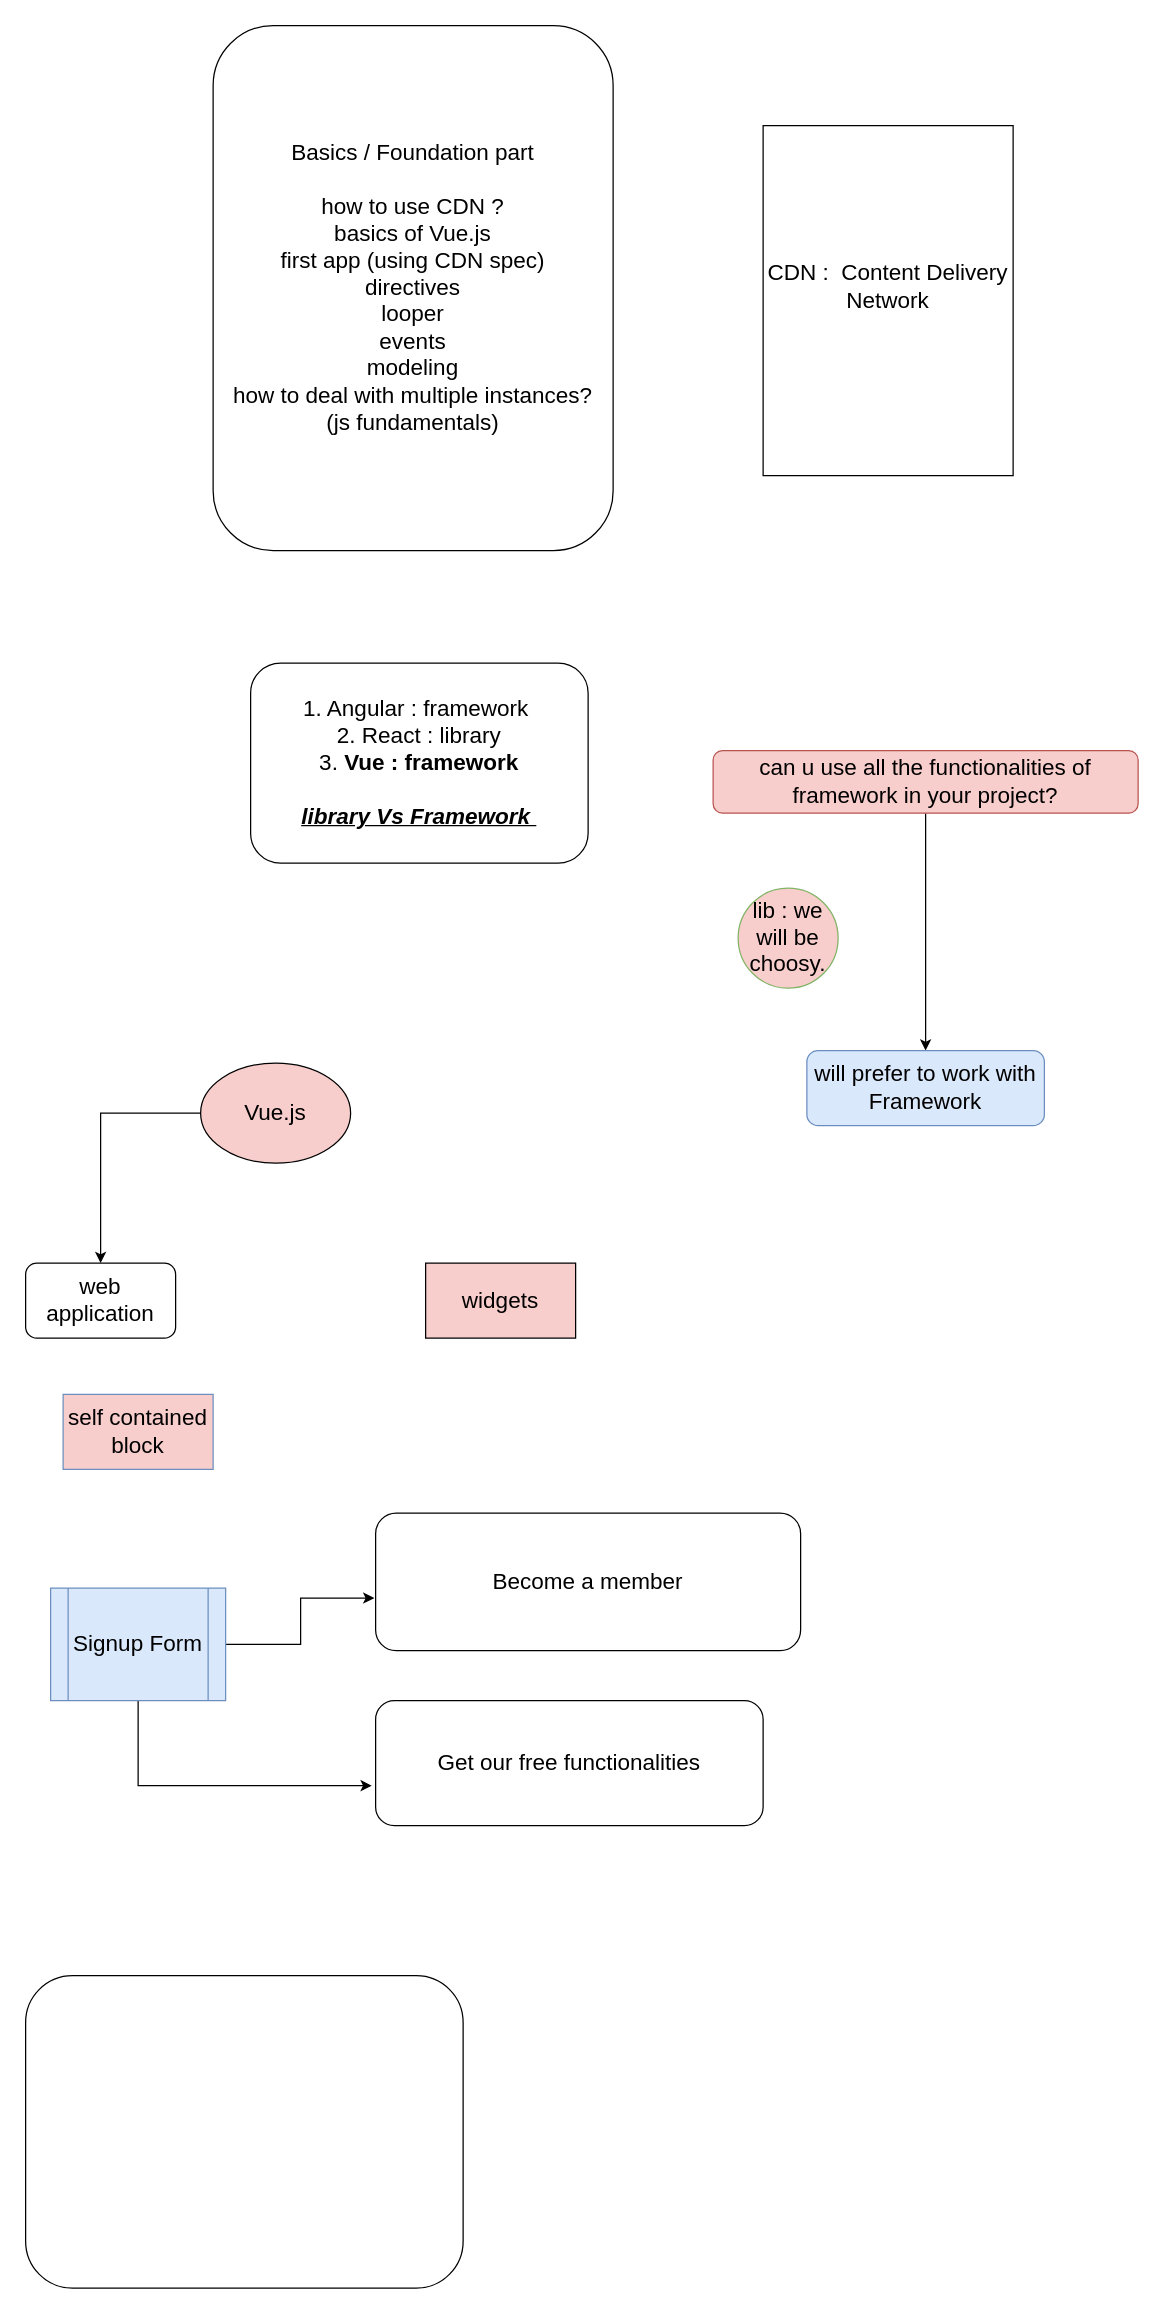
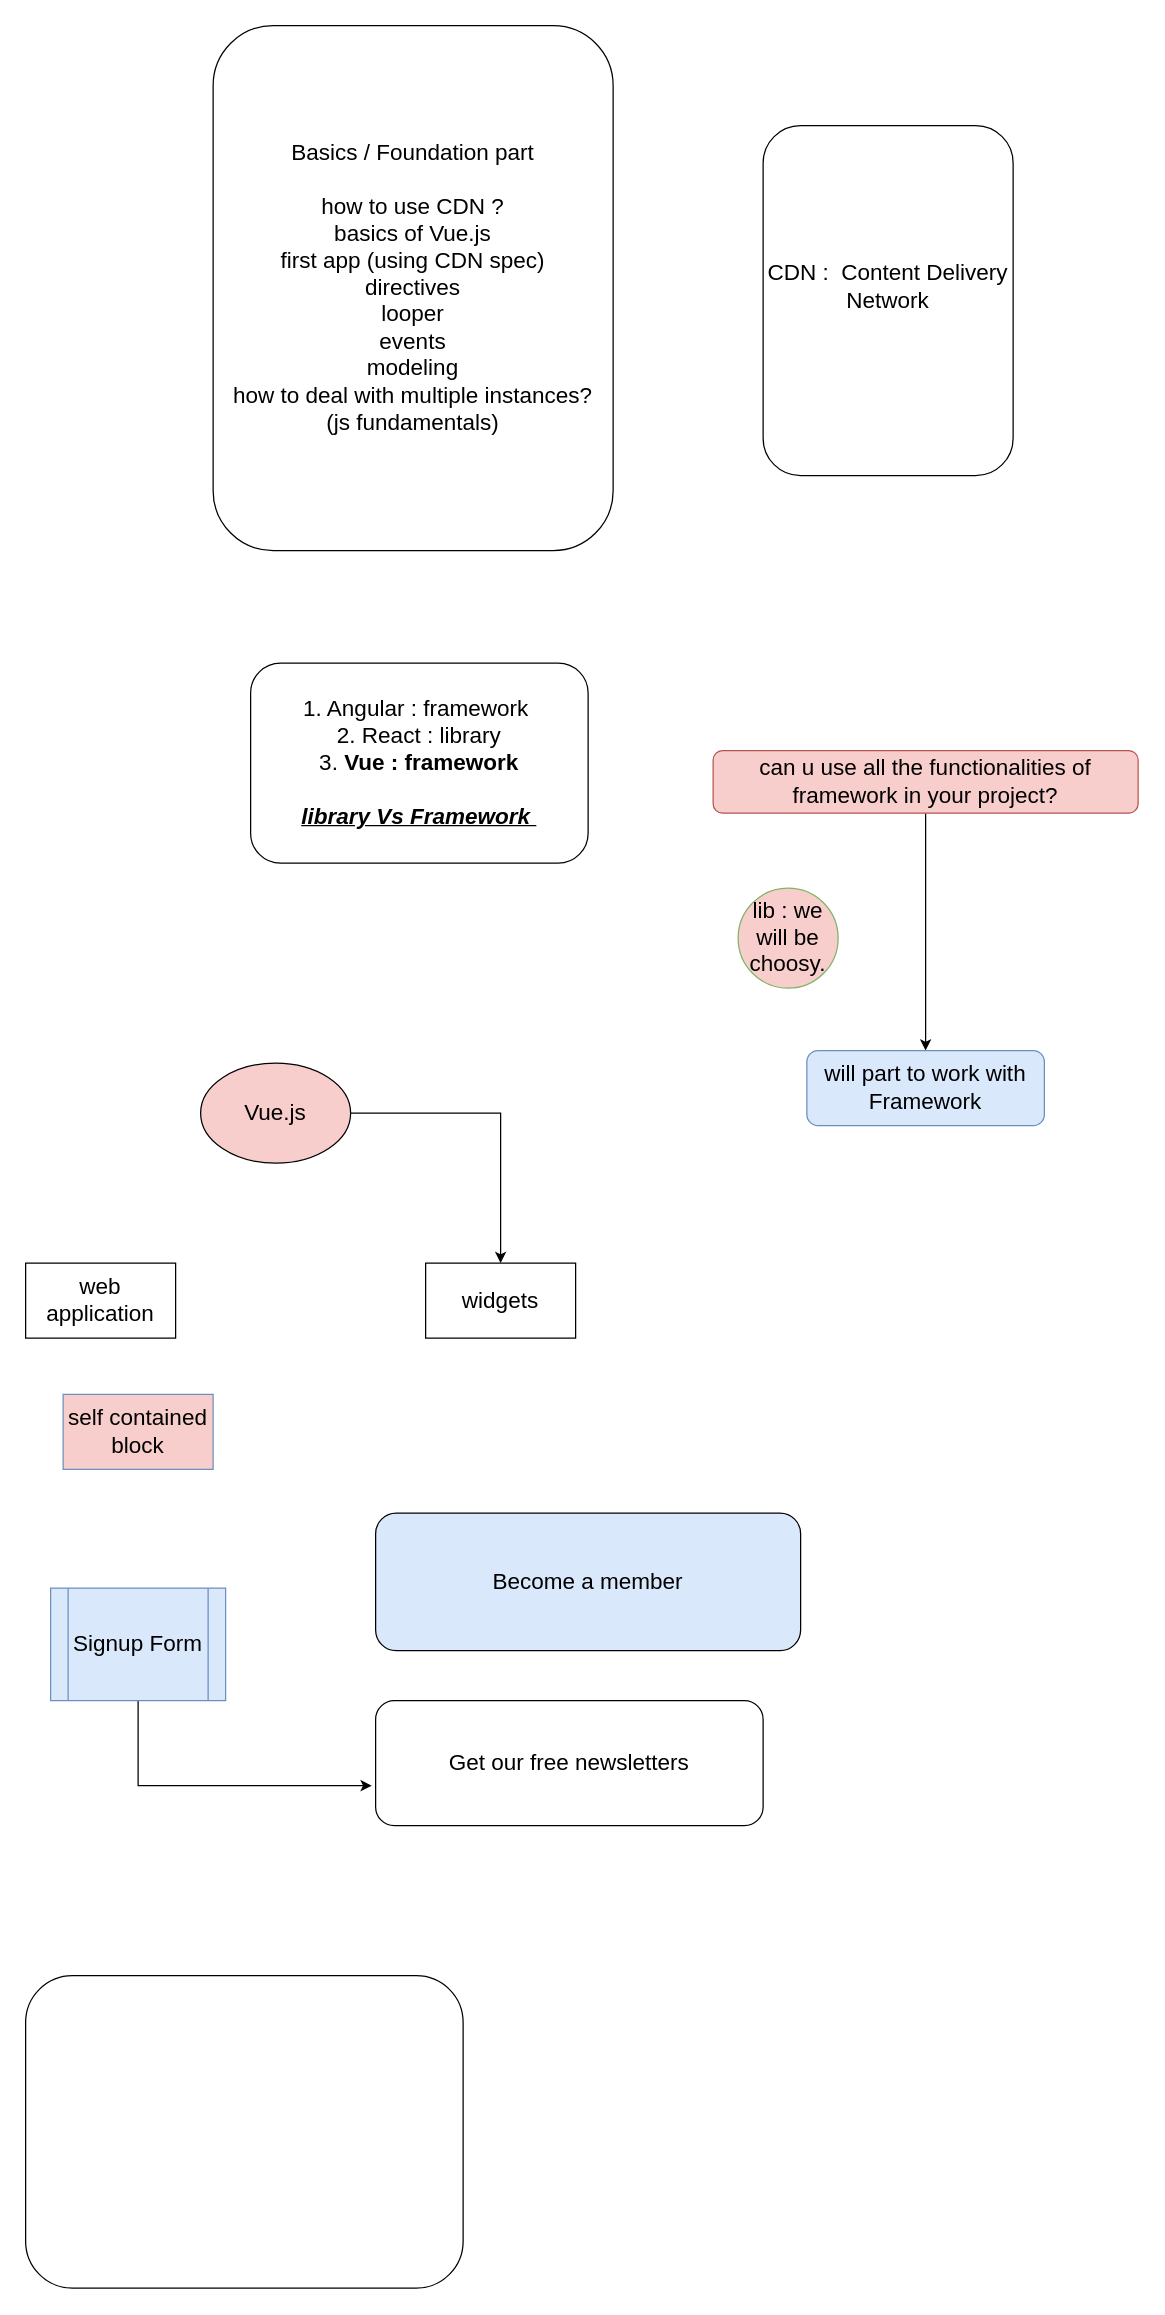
node "CDN : Content Delivery Network": shape rectangle -> rounded rectangle
node "will prefer to work with Framework": label "will prefer to work with Framework" -> "will part to work with Framework"
edge "Vue.js" -> "widgets": added
edge "Vue.js" -> "web application": removed
node "web application": shape rounded rectangle -> rectangle
node "widgets": fillcolor #f8cecc -> #ffffff
node "Become a member": fillcolor #ffffff -> #dae8fc
edge "Signup Form" -> "Become a member": removed
node "Get our free functionalities": label "Get our free functionalities" -> "Get our free newsletters"
